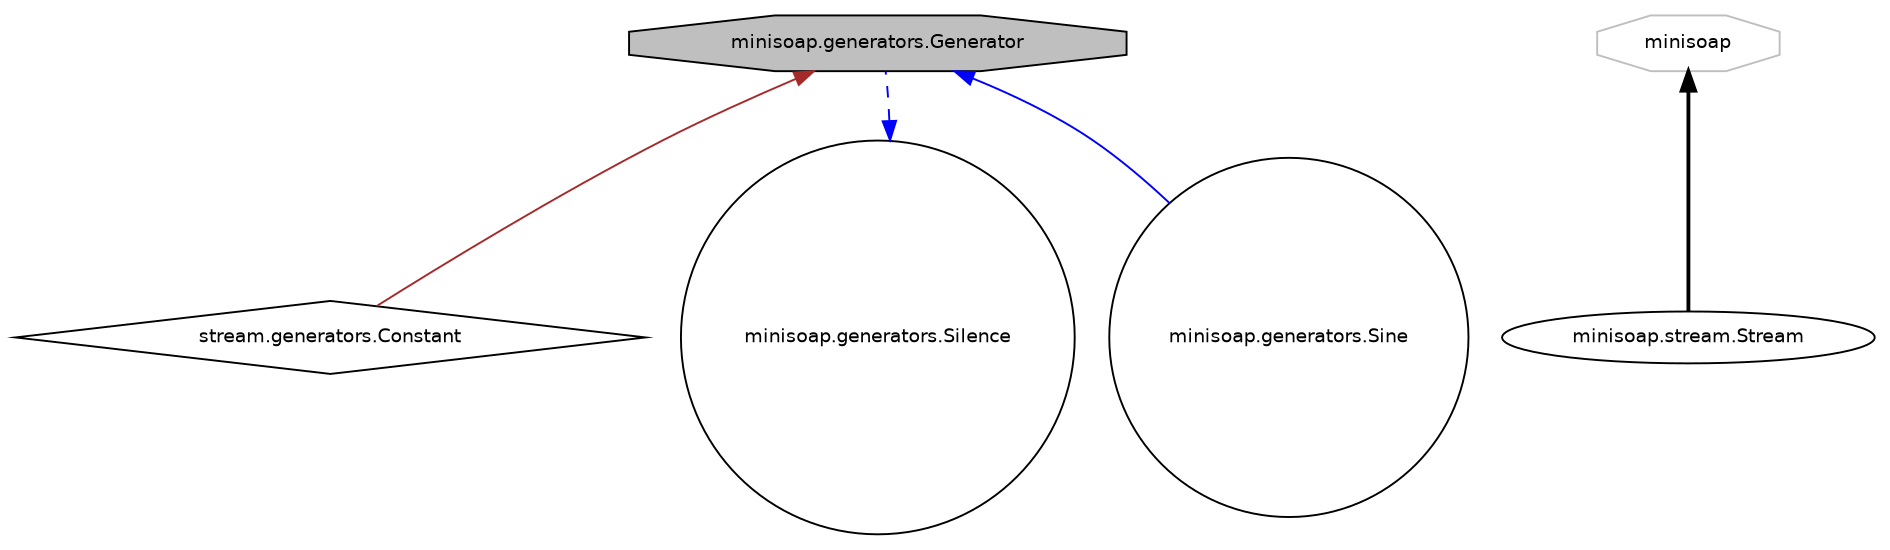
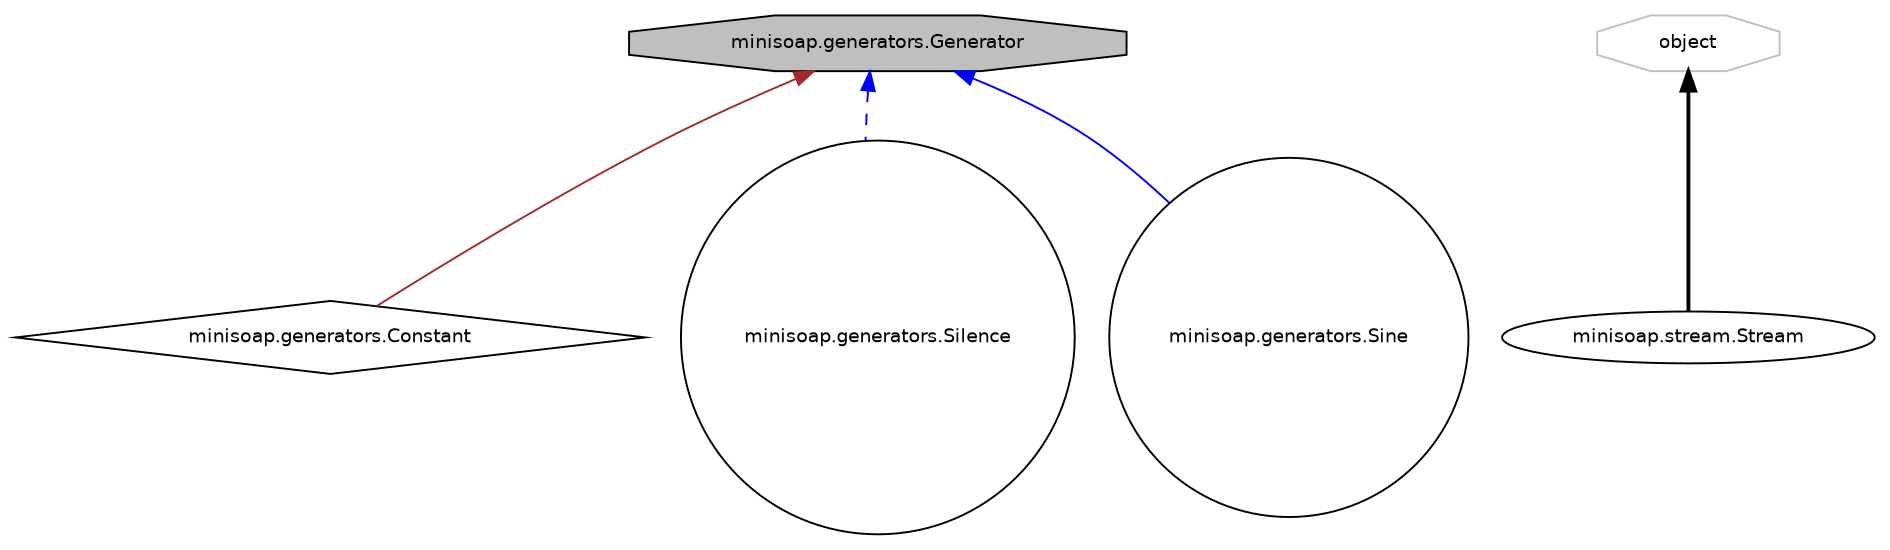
node "minisoap": label "minisoap" -> "object"
edge "minisoap.generators.Generator" -> "minisoap.generators.Silence": reversed
node "stream.generators.Constant": label "stream.generators.Constant" -> "minisoap.generators.Constant"
